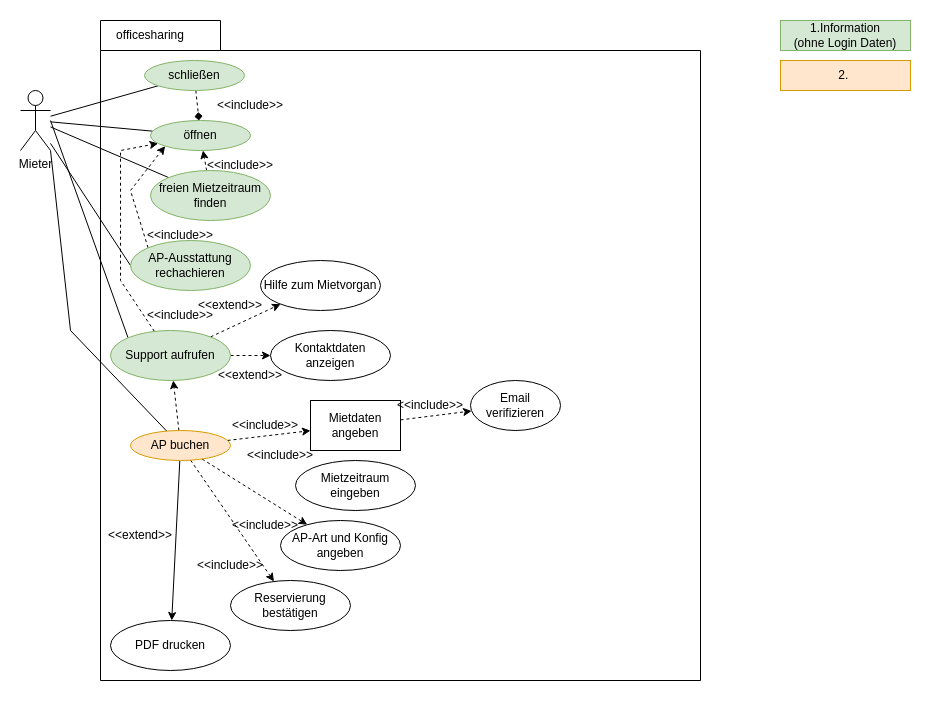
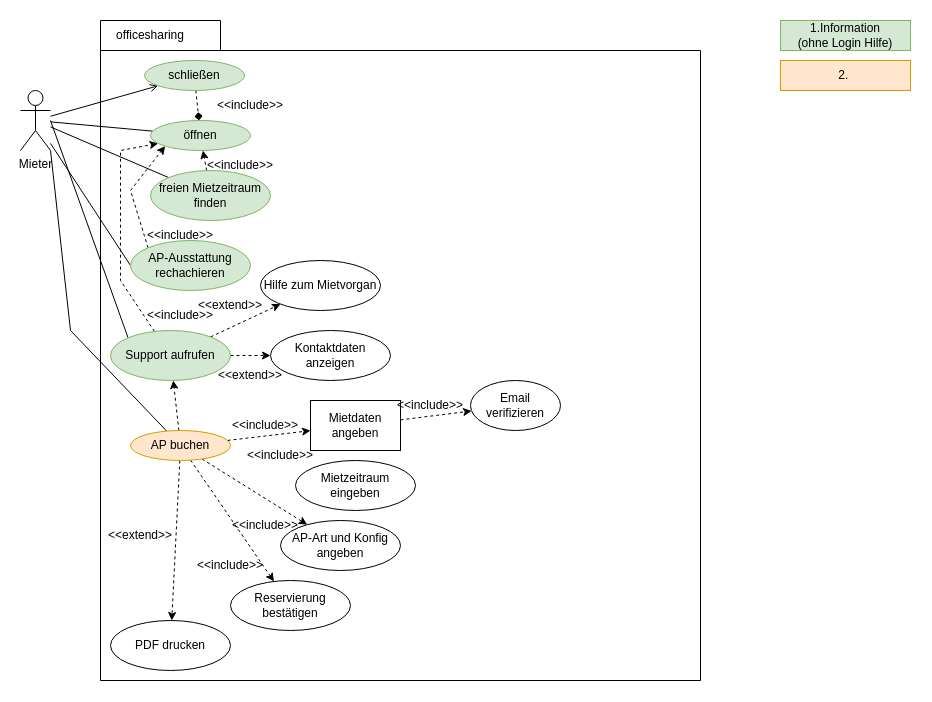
node "1.Information (ohne Login Daten)": label "1.Information (ohne Login Daten)" -> "1.Information (ohne Login Hilfe)"
edge "schließen" -- "Mieter": arrowhead none -> open
edge "AP buchen" -> "PDF drucken": style solid -> dashed
